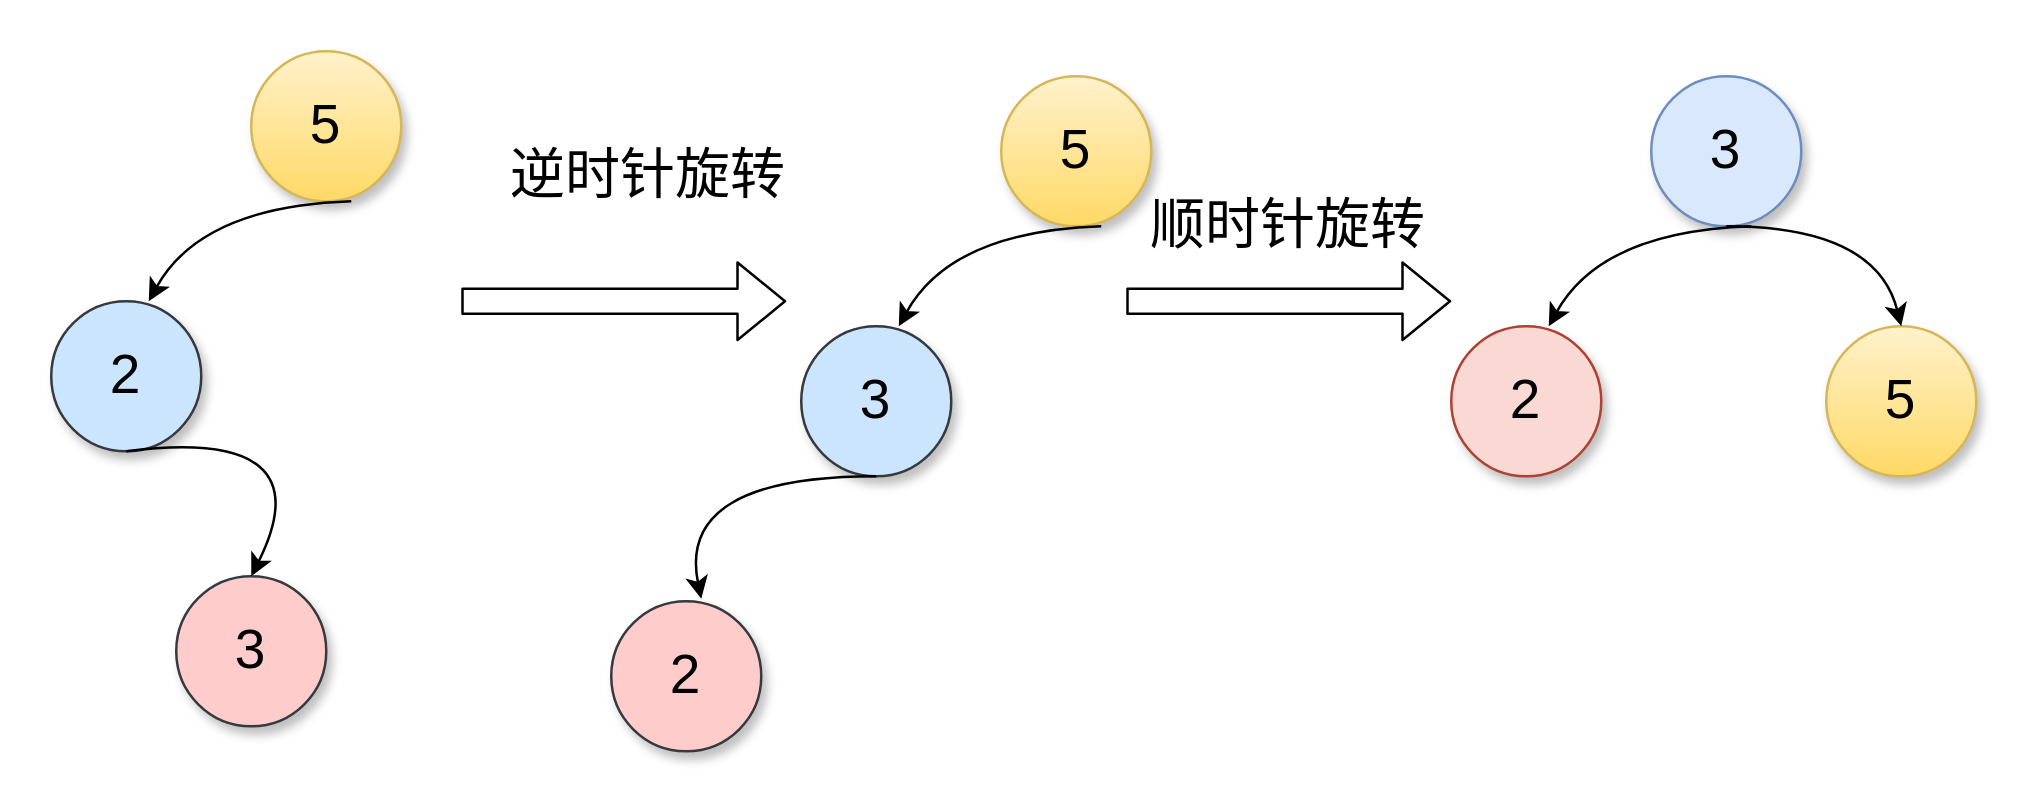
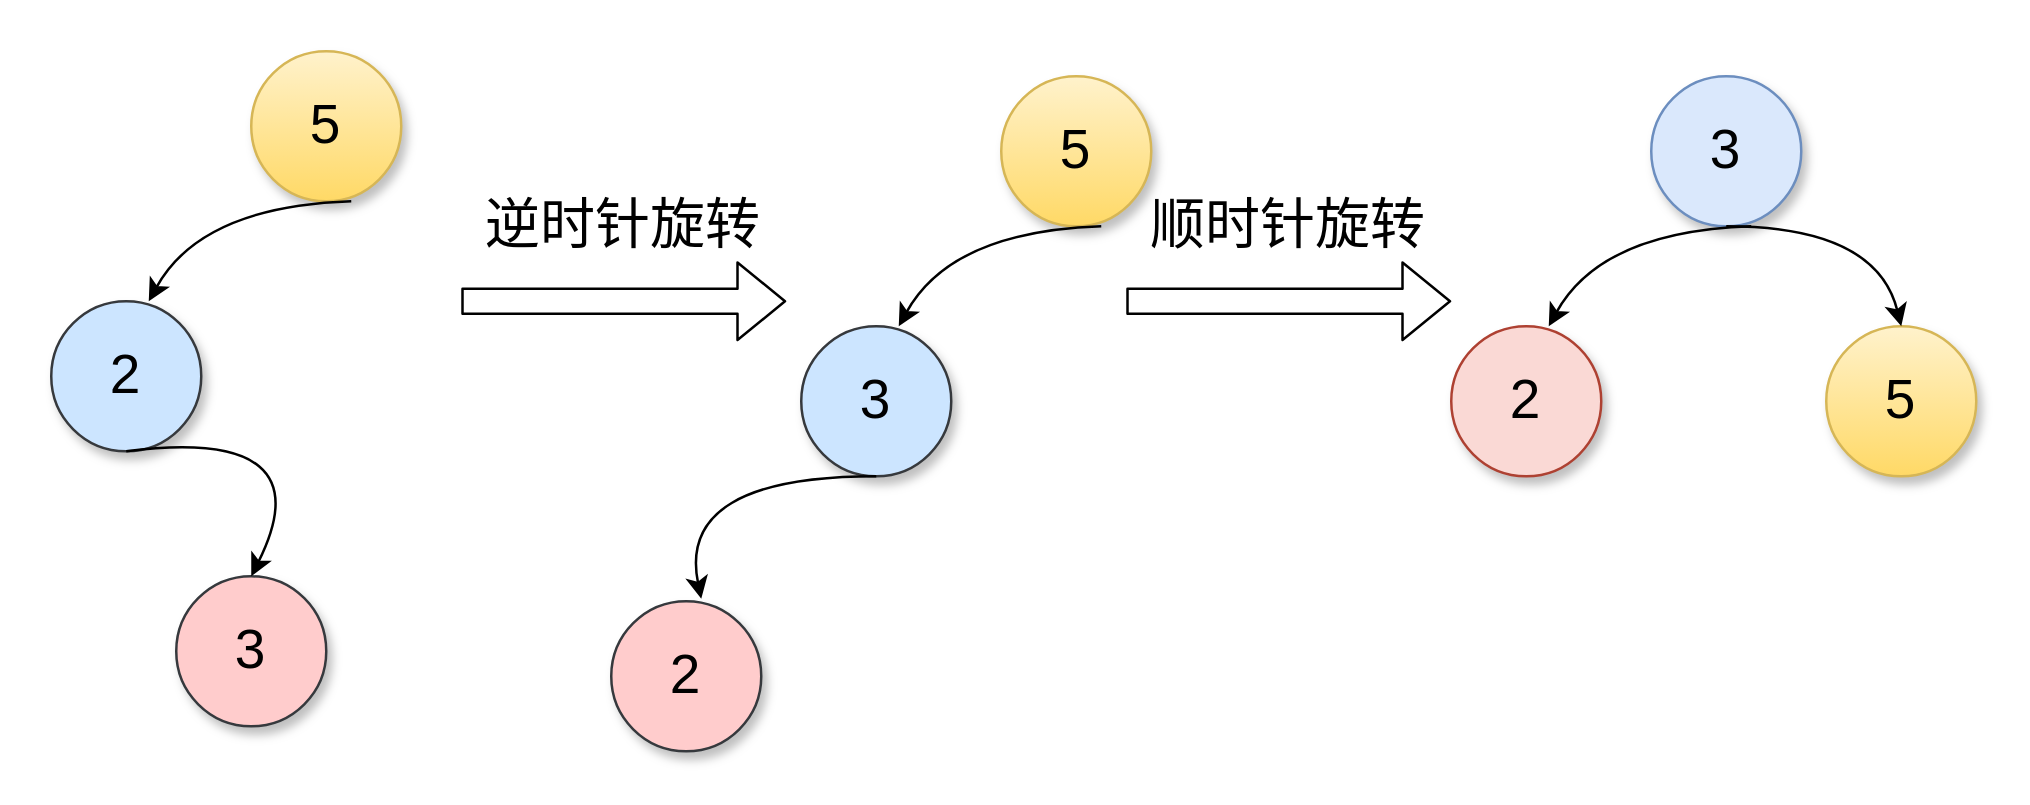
node "逆时针旋转": moved (649, 176) -> (624, 226)
